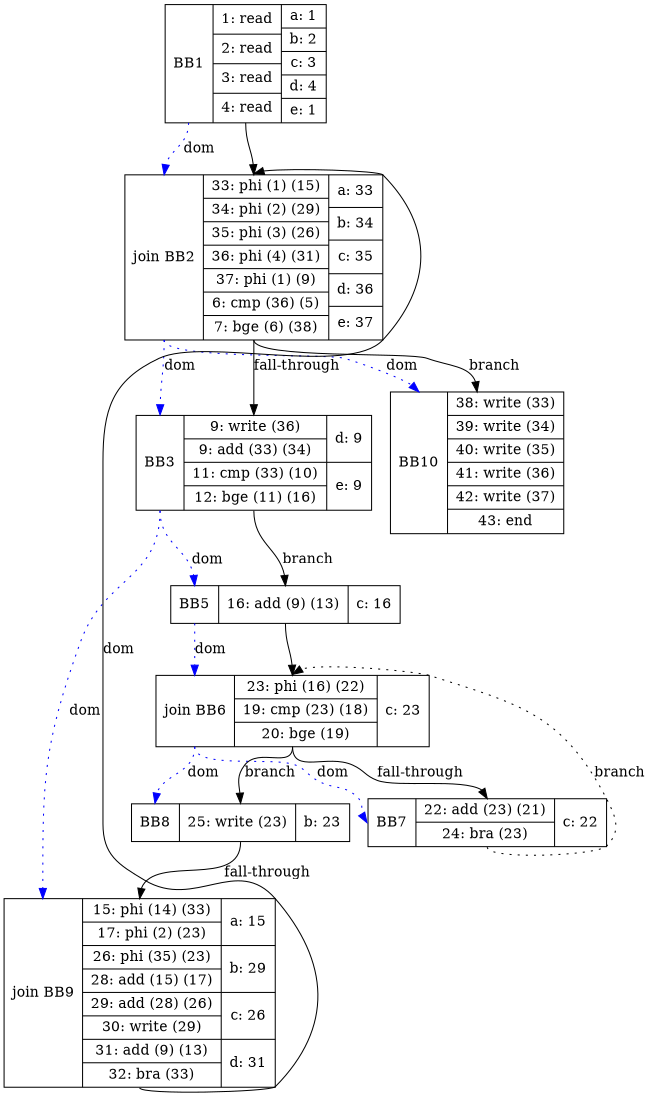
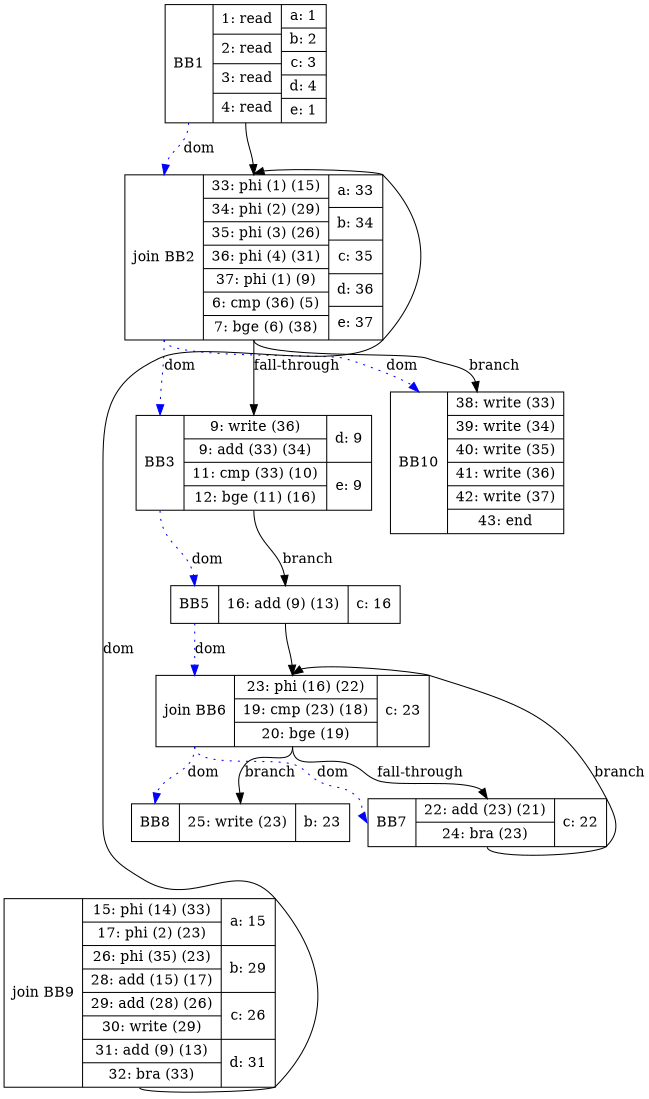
edge "BB3" -> "join BB9": removed, label "dom"
edge "BB7" -> "join BB6": style dotted -> solid
edge "BB8" -> "join BB9": removed, label "fall-through"
